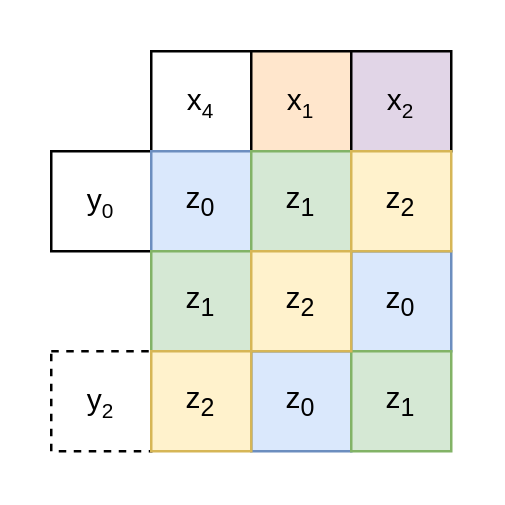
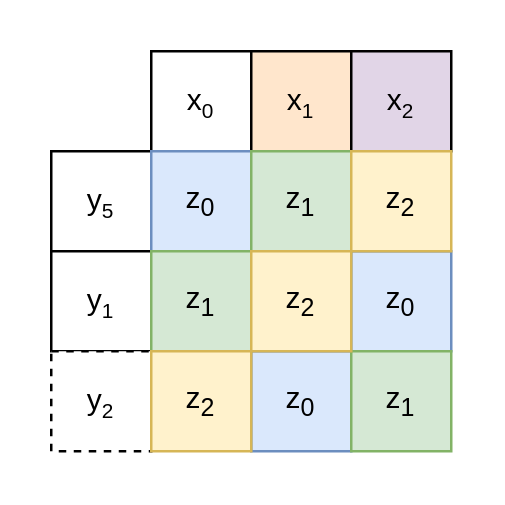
node "x4": label "x4" -> "x0"
node "y0": label "y0" -> "y5"
node "y1": added
